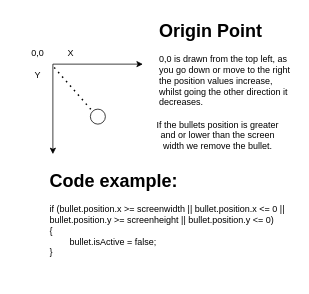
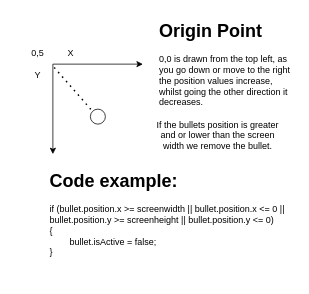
node "0,0": label "0,0" -> "0,5"
